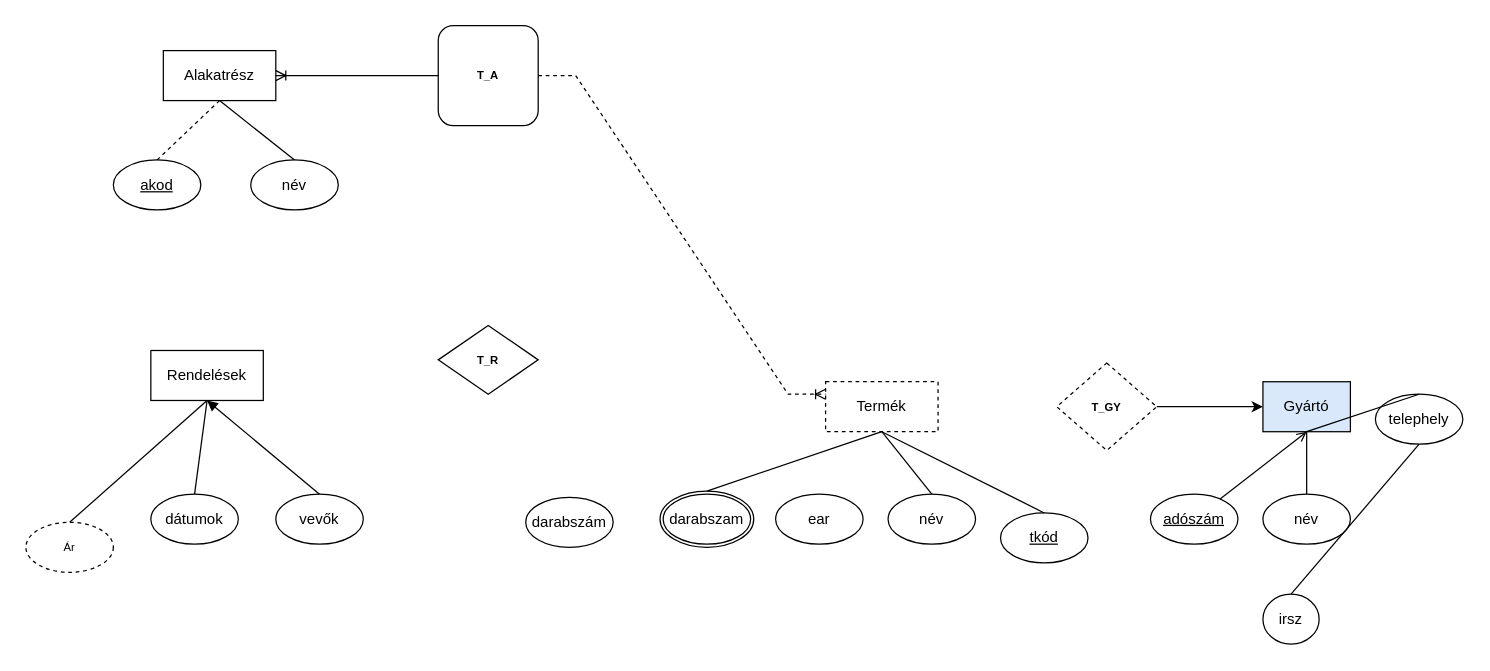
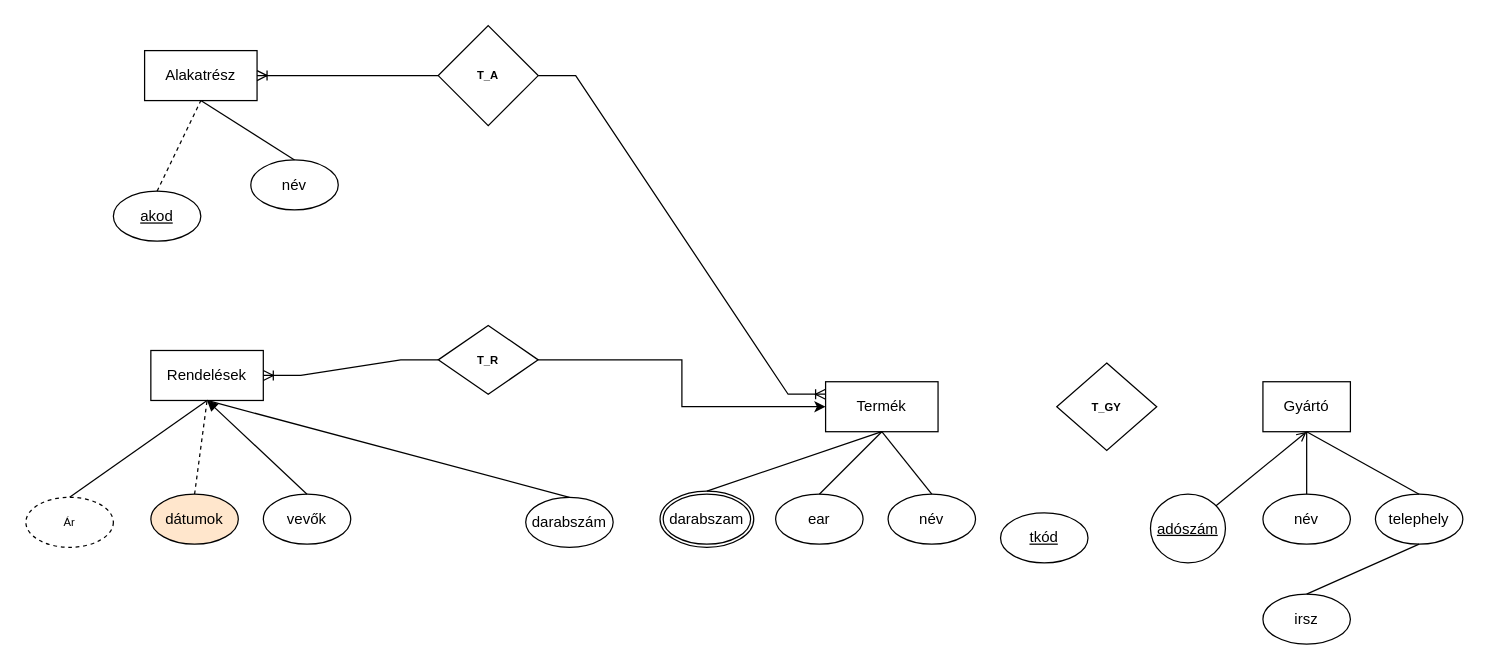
node "Alakatrész": moved (219, 76) -> (201, 76)
node "T_A": shape rounded rectangle -> diamond
node "akod": moved (157, 185) -> (157, 216)
edge "T_A" -> "Termék": style dashed -> solid
edge "T_R" -> "Rendelések": added
edge "T_R" -> "Termék": added
node "Termék": style dashed -> solid
node "T_GY": style dashed -> solid
edge "T_GY" -> "Gyártó": removed
node "Gyártó": fillcolor #dae8fc -> #ffffff
node "telephely": moved (1419, 419) -> (1419, 519)
edge "Rendelések" -- "dátumok": style solid -> dashed
edge "Rendelések" -- "darabszám": added
edge "Termék" -- "ear": added
edge "Termék" -- "tkód": removed
node "dátumok": fillcolor #ffffff -> #ffe6cc
node "vevők": moved (319, 519) -> (307, 519)
node "adószám": size 88x50 -> 75x69
node "Ár": moved (69, 548) -> (69, 523)
node "irsz": size 56x50 -> 88x50
